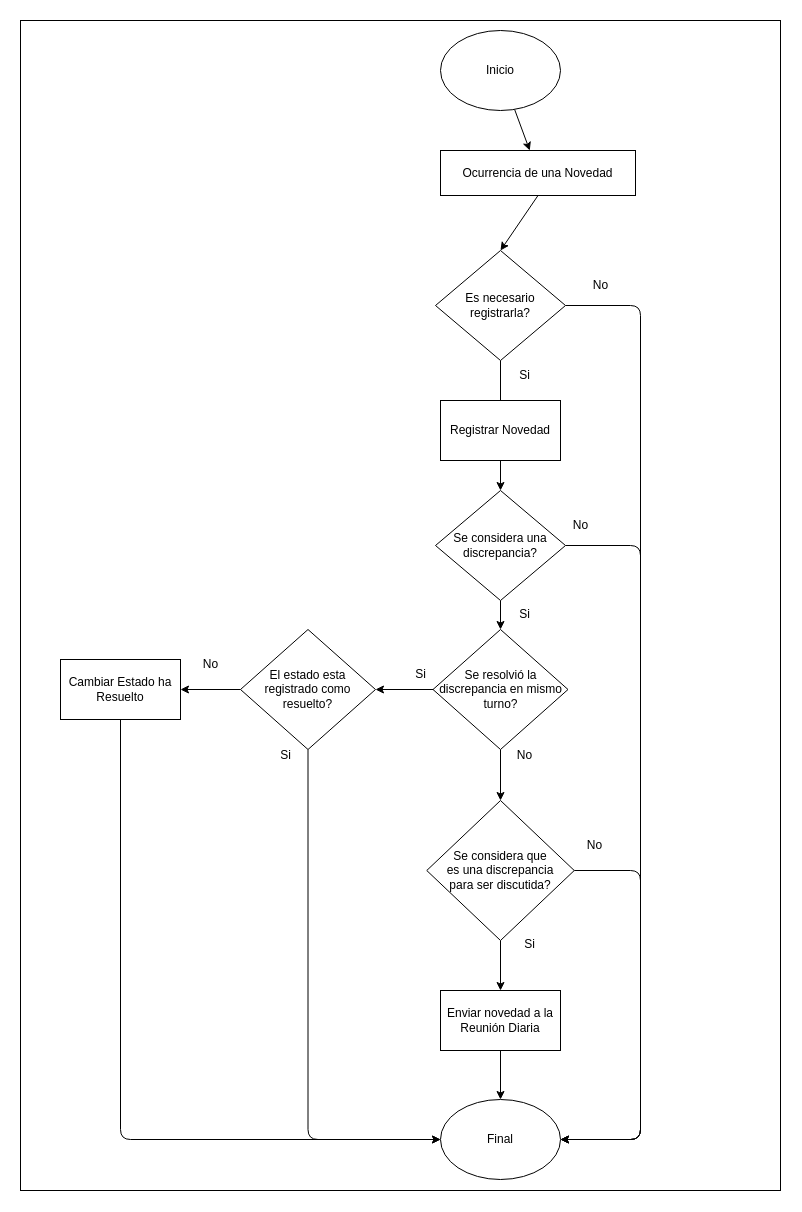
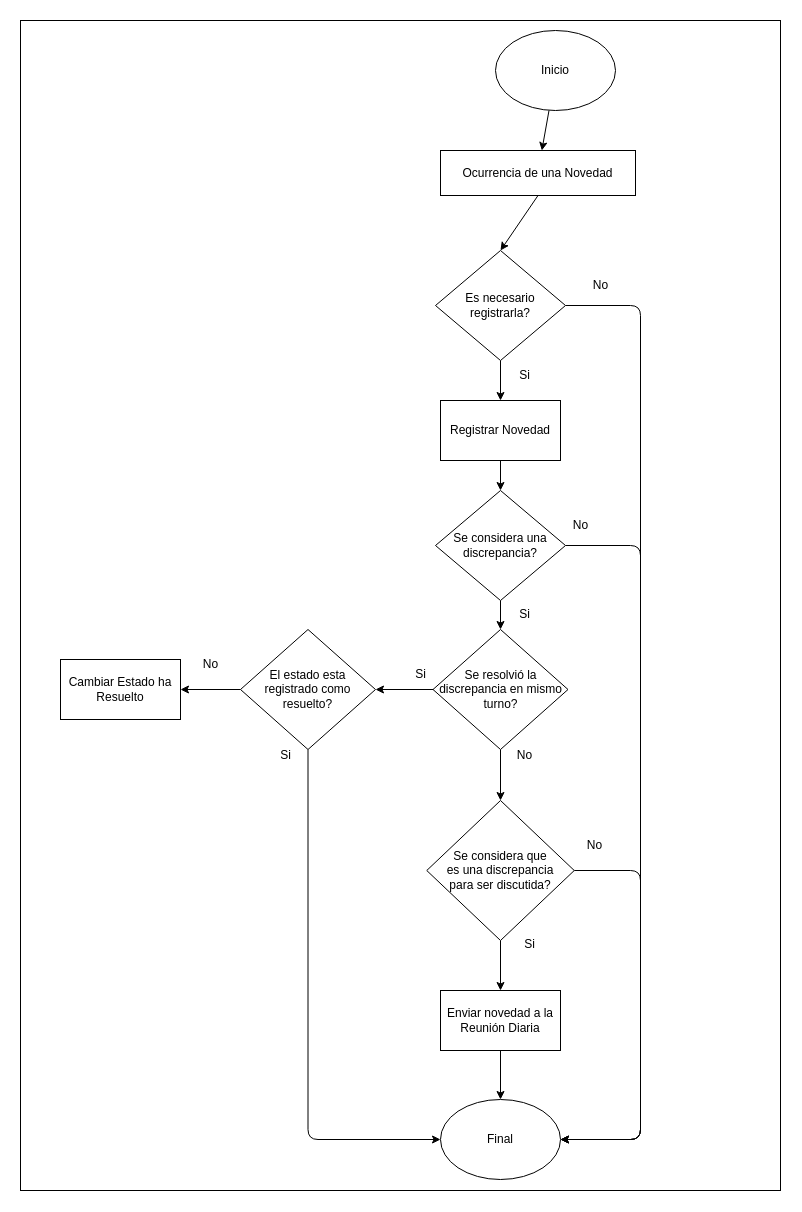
node "Inicio": moved (501, 71) -> (556, 71)
edge "Es necesario registrarla?" -- "Registrar Novedad": arrowhead none -> classic
edge "Cambiar Estado ha Resuelto" -> "Final": removed
